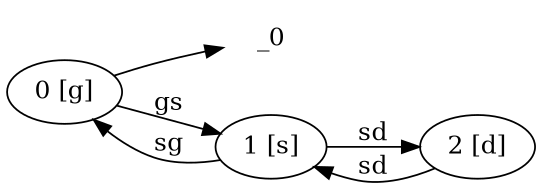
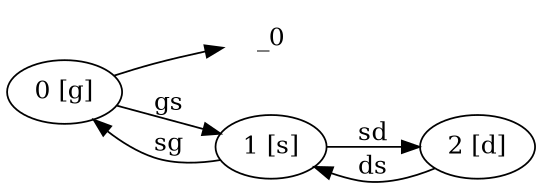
edge "2 [d]" -> "1 [s]": label "sd" -> "ds"
